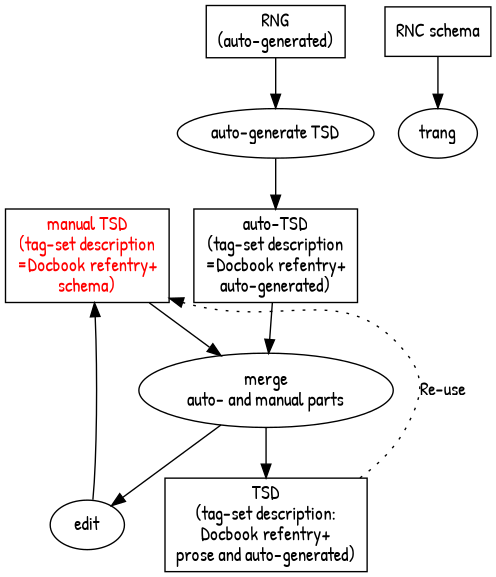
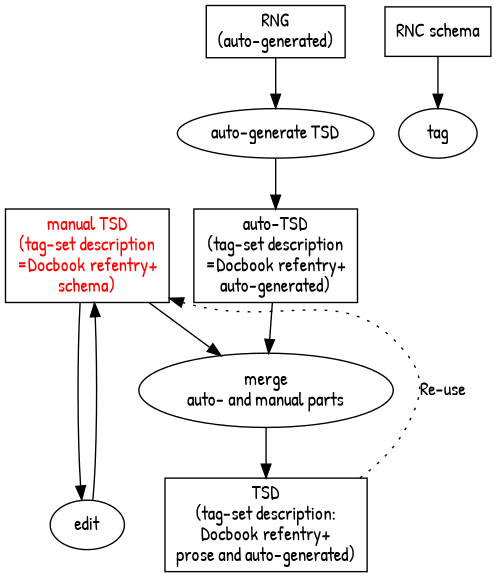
node "trang": label "trang" -> "tag"
edge "merge auto- and manual parts" -> "edit": now "manual TSD (tag-set description =Docbook refentry+ schema)" -> "edit"
